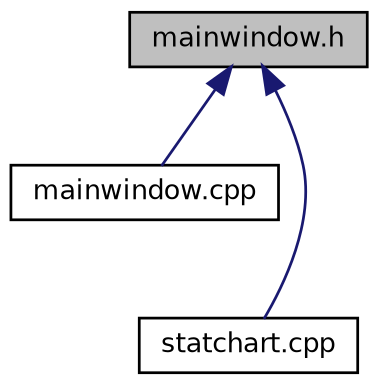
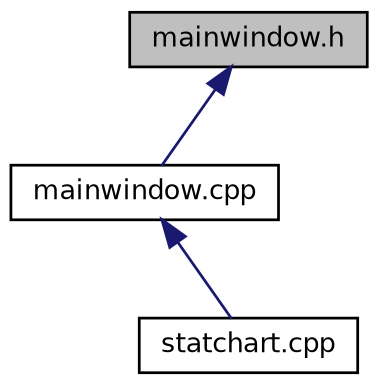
edge "statchart.cpp" -> "mainwindow.h": now "statchart.cpp" -> "mainwindow.cpp"
